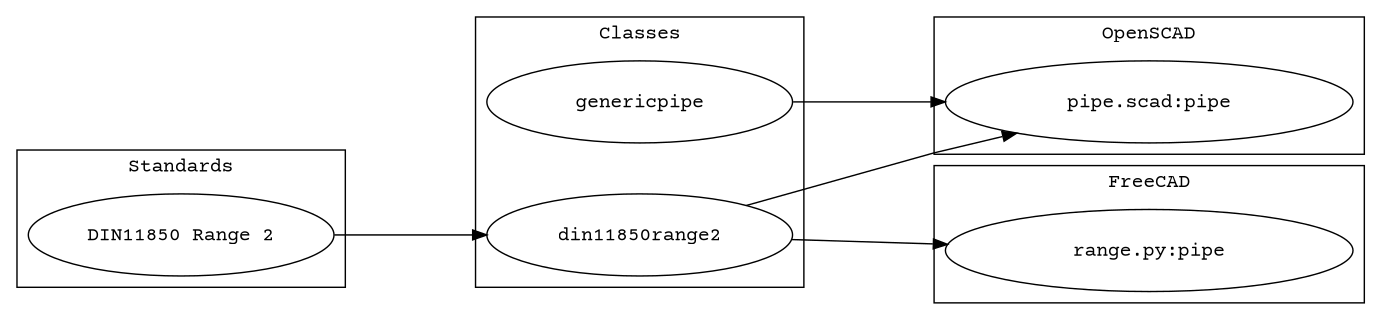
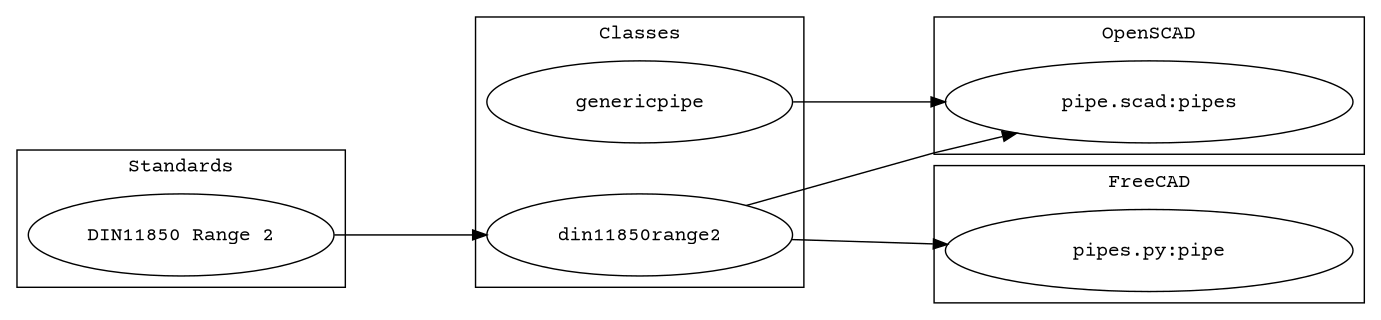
node "pipe.scad:pipe": label "pipe.scad:pipe" -> "pipe.scad:pipes"
node "range.py:pipe": label "range.py:pipe" -> "pipes.py:pipe"
